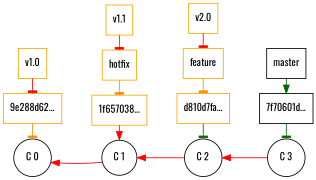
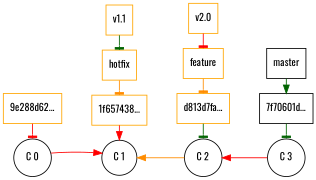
edge "v1.1" -> "hotfix": color red -> darkgreen
node "v1.0": removed
node "d810d7fa...": label "d810d7fa..." -> "d813d7fa..."
node "1f657038...": label "1f657038..." -> "1f657438..."
edge "9e288d62..." -> "C 0": color darkorange -> red
edge "C 2" -> "C 1": color red -> darkorange
edge "C 1" -> "C 0": reversed
